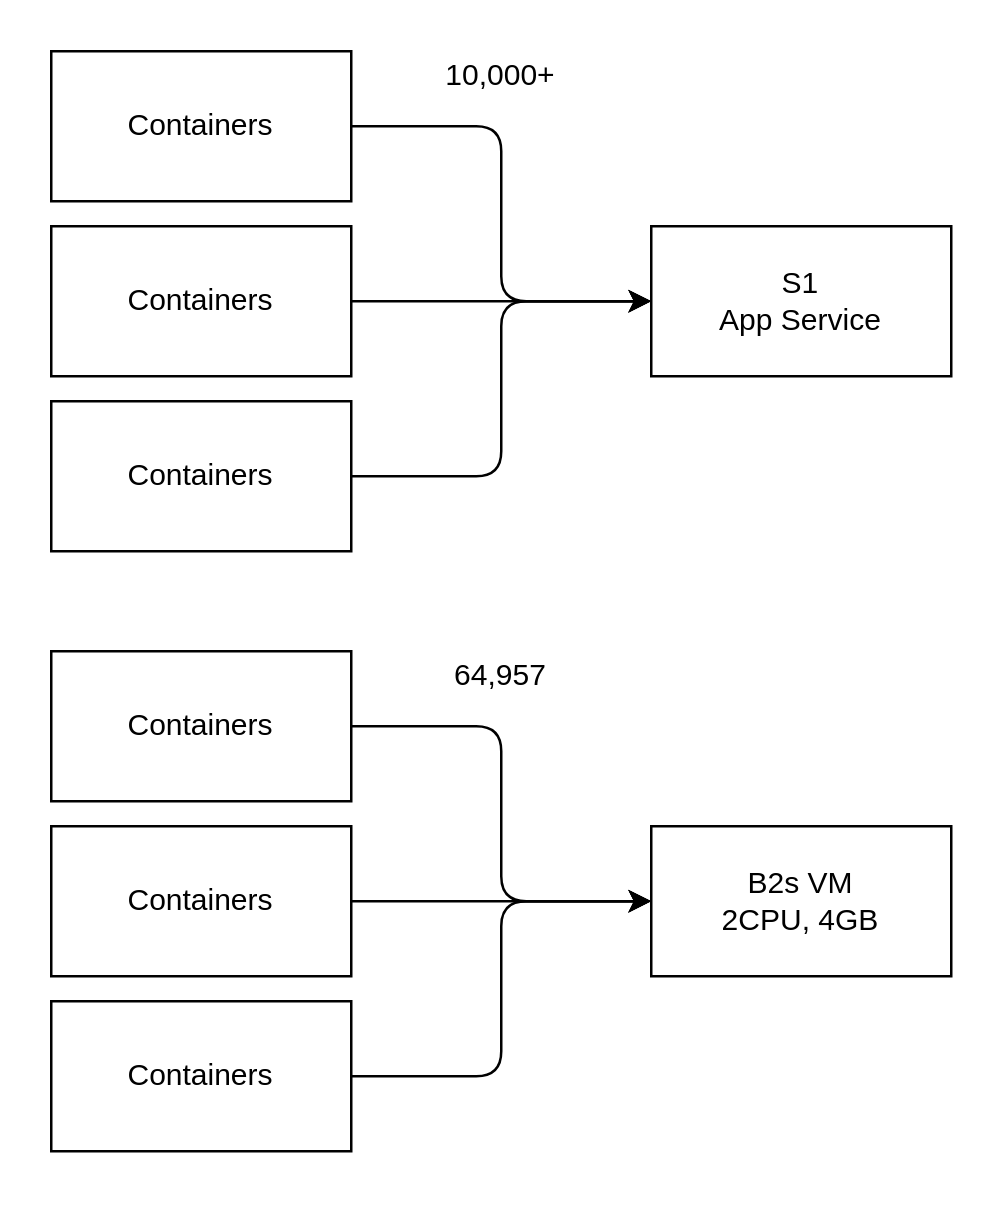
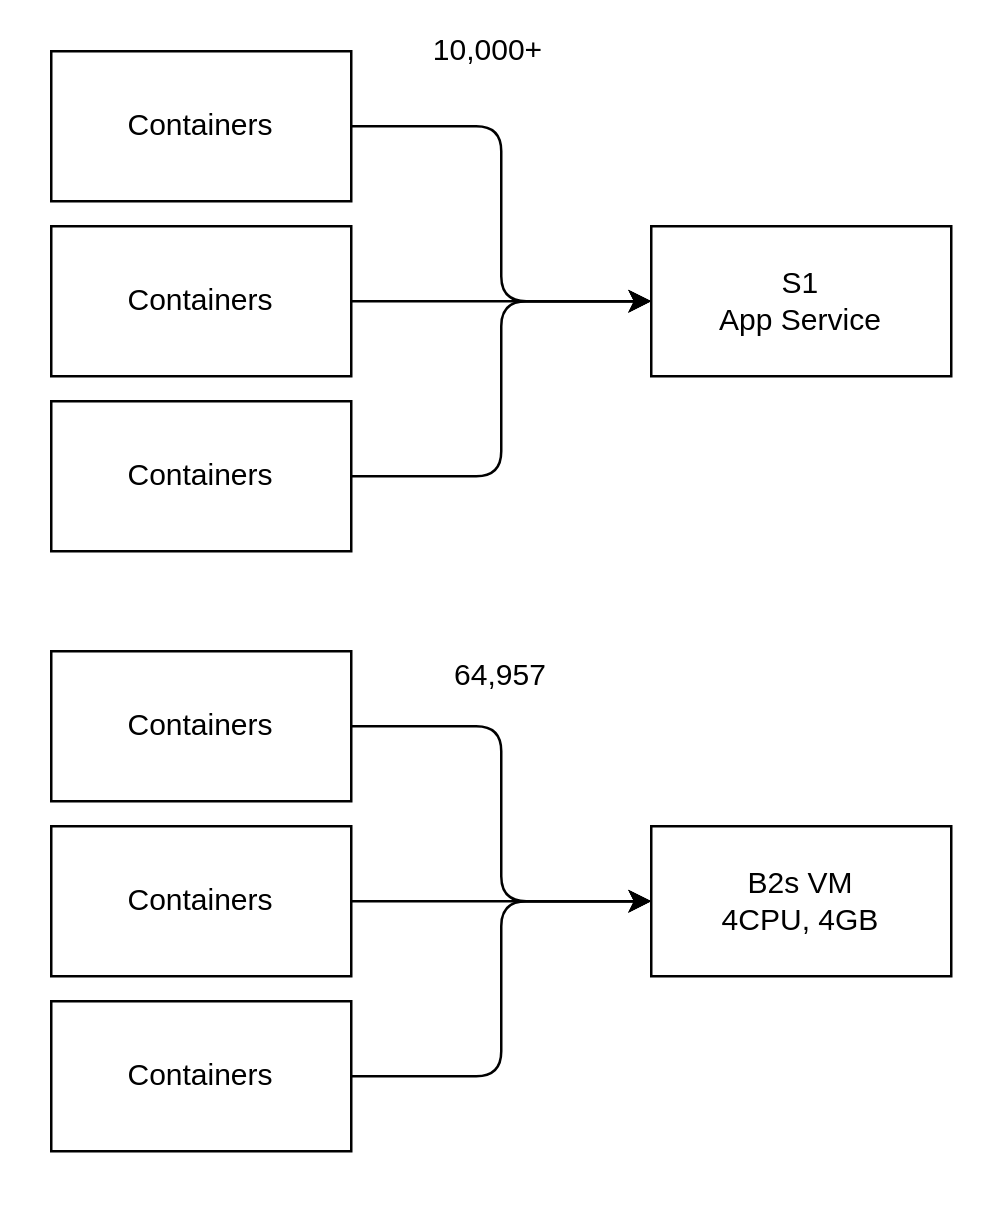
node "10,000+": moved (501, 76) -> (489, 51)
node "B2s VM 2CPU, 4GB": label "B2s VM 2CPU, 4GB" -> "B2s VM 4CPU, 4GB"
